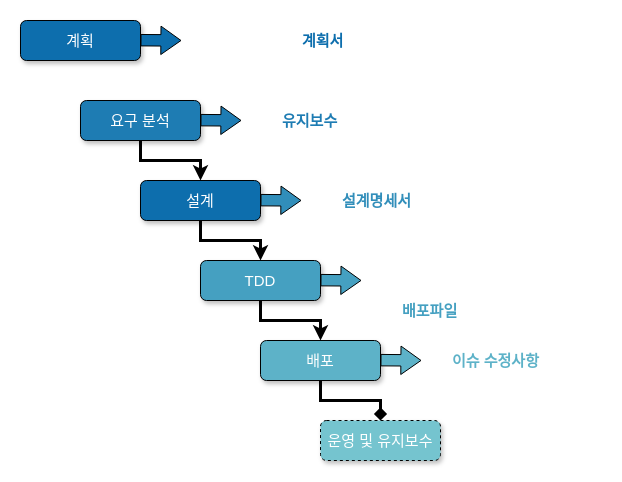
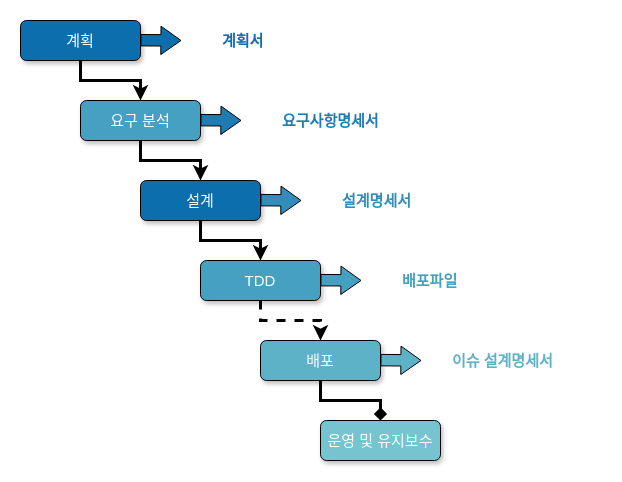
node "계획서": moved (376, 41) -> (296, 41)
edge "계획" -> "요구 분석": added
node "요구 분석": fillcolor #1e7cb3 -> #45a0c1
node "유지보수": label "유지보수" -> "요구사항명세서"
node "배포파일": moved (476, 311) -> (476, 281)
edge "TDD" -> "배포": style solid -> dashed
node "이슈 수정사항": label "이슈 수정사항" -> "이슈 설계명세서"
node "운영 및 유지보수": style dashed -> solid
